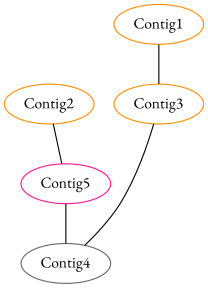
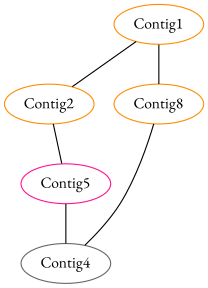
edge "Contig1" -- "Contig2": added
node "Contig3": label "Contig3" -> "Contig8"
